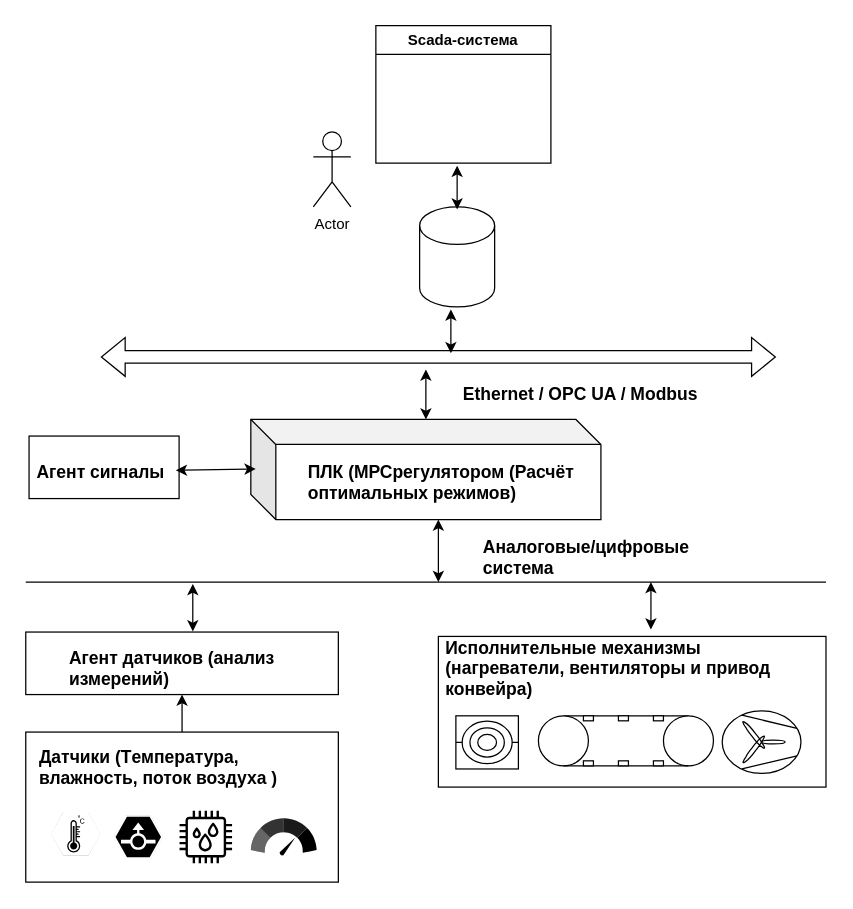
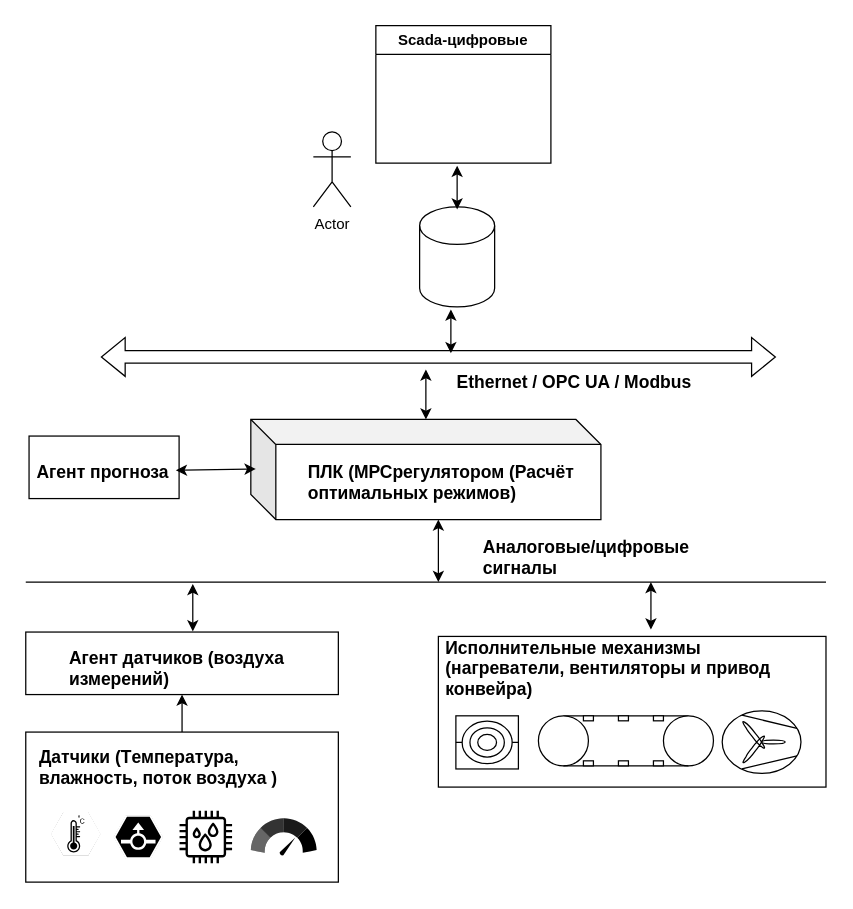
node "Scada-система": label "Scada-система" -> "Scada-цифровые"
node "Ethernet / OPC UA / Modbus": moved (593, 394) -> (587, 382)
node "Агент сигналы": label "Агент сигналы" -> "Агент прогноза"
node "Аналоговые/цифровые система": label "Аналоговые/цифровые система" -> "Аналоговые/цифровые сигналы"
node "Агент датчиков (анализ измерений)": label "Агент датчиков (анализ измерений)" -> "Агент датчиков (воздуха измерений)"
